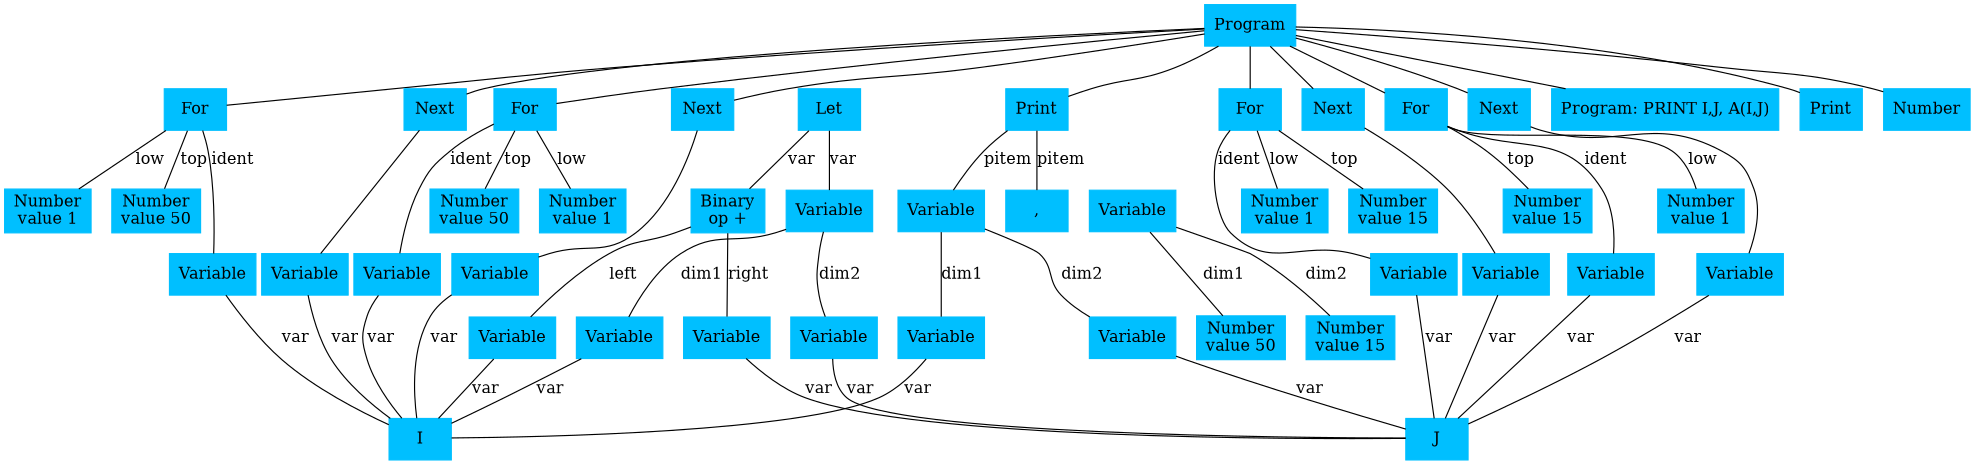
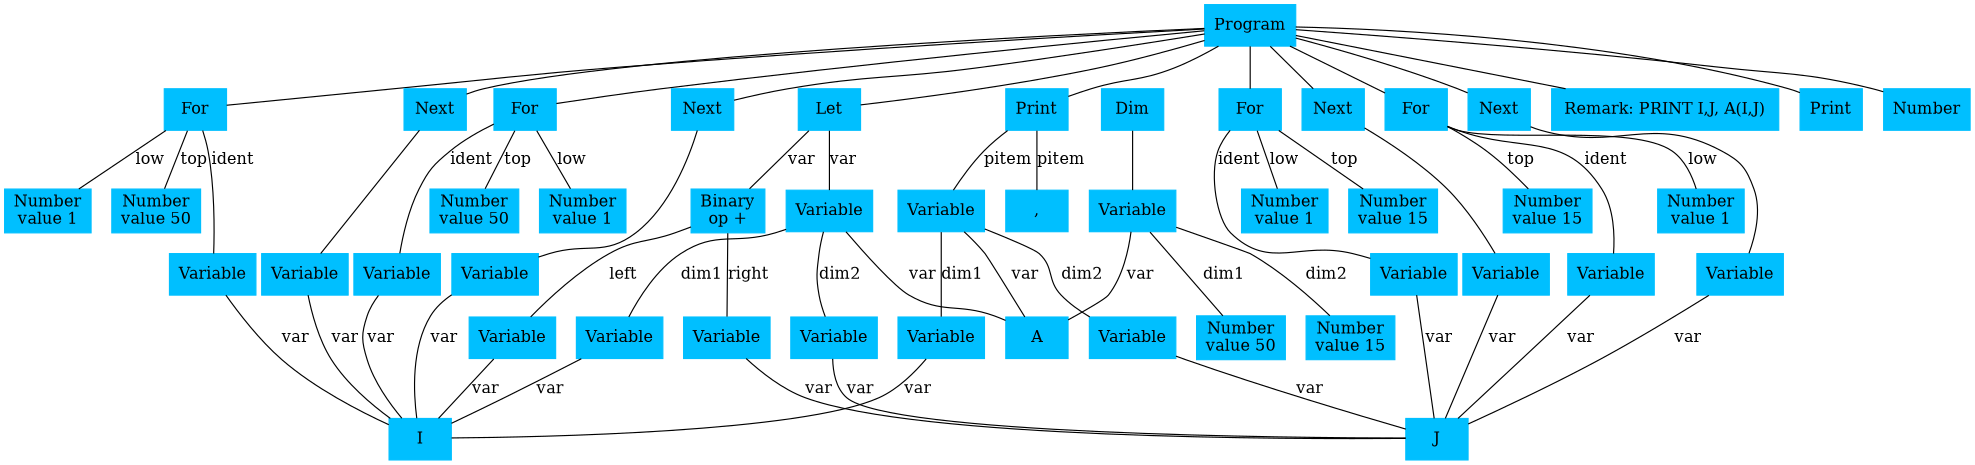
edge "Program" -- "Let": added
node "Dim": added
node "Program: PRINT I,J, A(I,J)": label "Program: PRINT I,J, A(I,J)" -> "Remark: PRINT I,J, A(I,J)"
node "A": added
